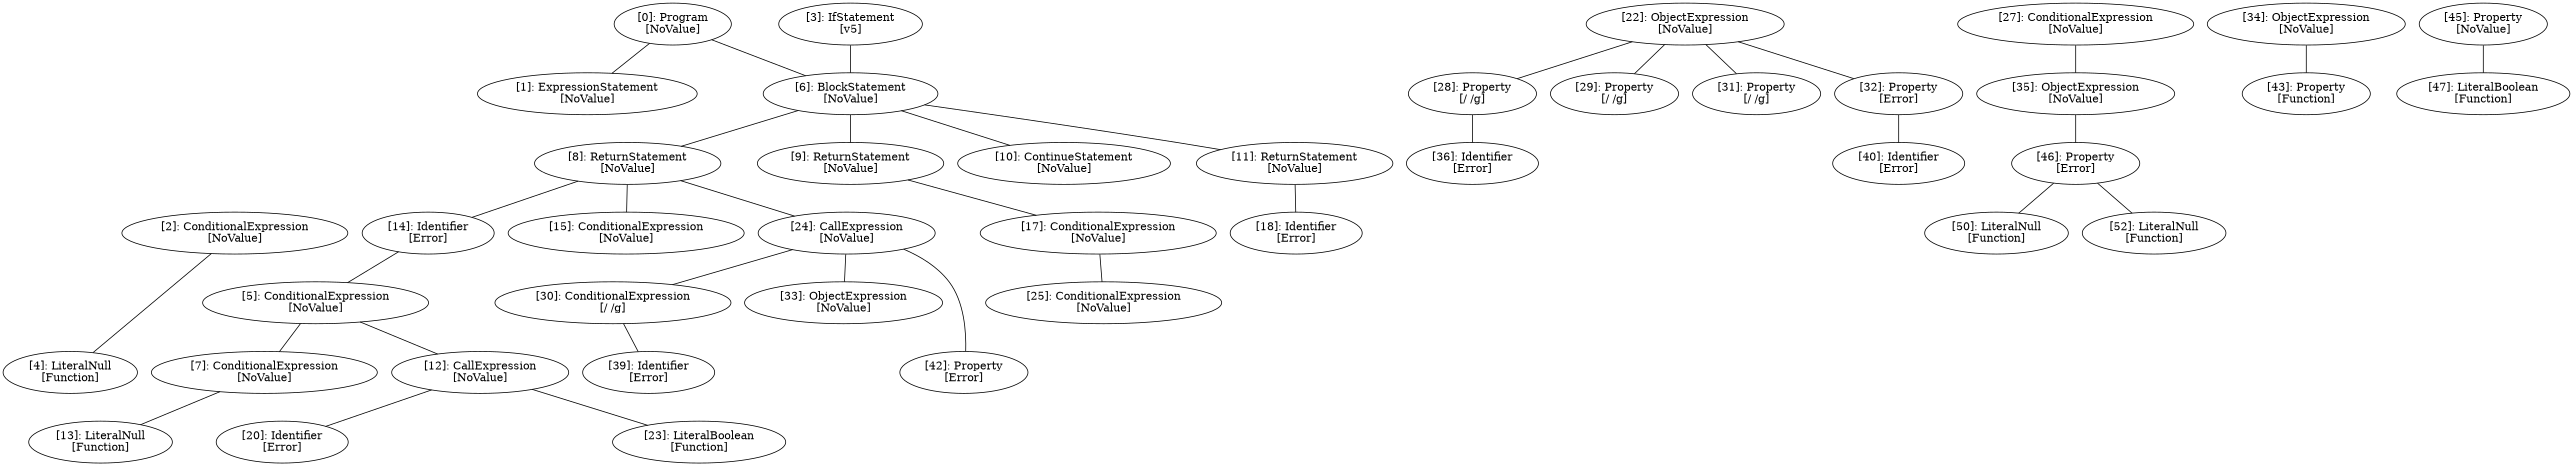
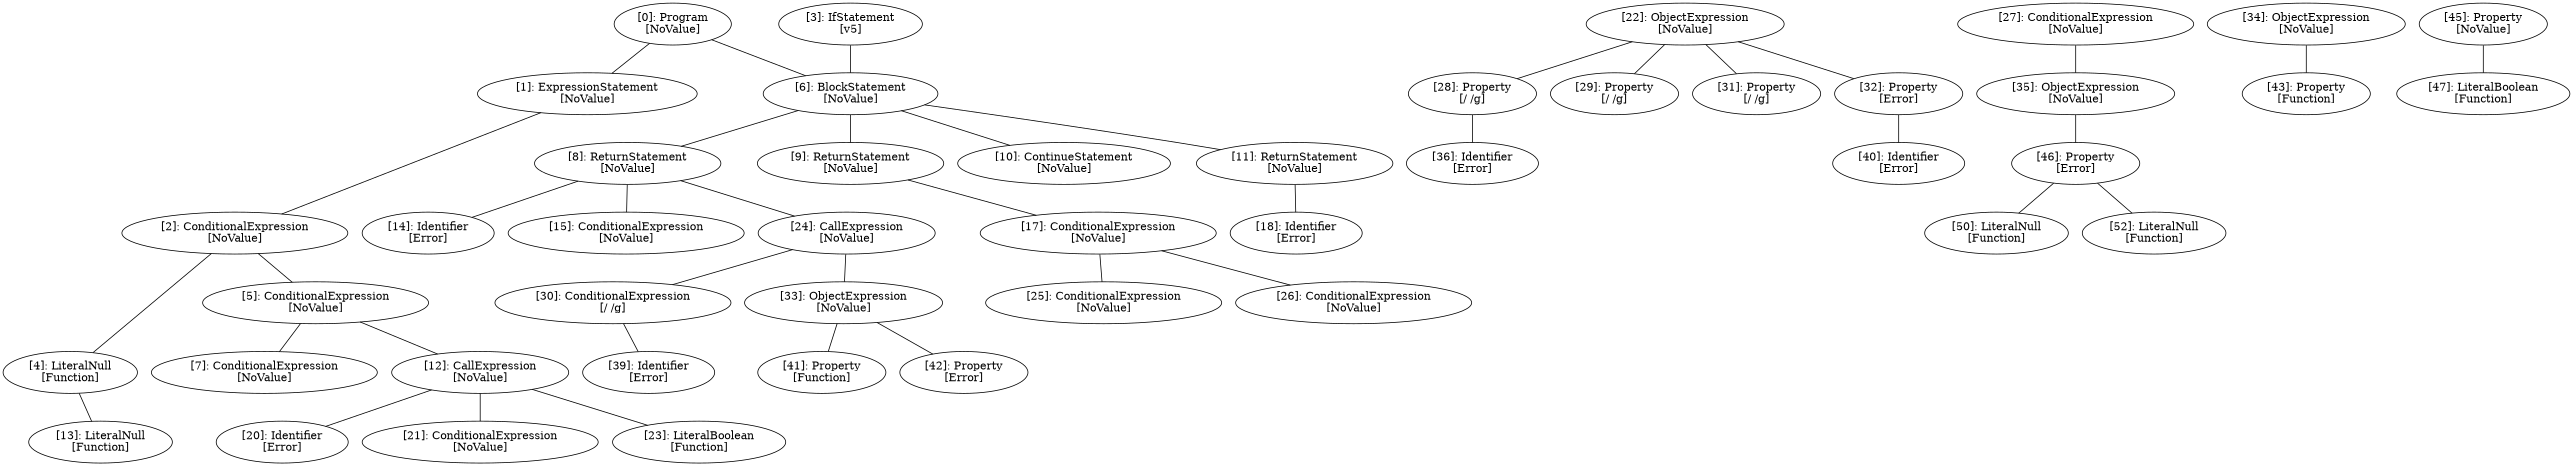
edge "[1]: ExpressionStatement [NoValue]" -- "[2]: ConditionalExpression [NoValue]": added
edge "[14]: Identifier [Error]" -- "[5]: ConditionalExpression [NoValue]": now "[2]: ConditionalExpression [NoValue]" -- "[5]: ConditionalExpression [NoValue]"
edge "[24]: CallExpression [NoValue]" -- "[42]: Property [Error]": now "[33]: ObjectExpression [NoValue]" -- "[42]: Property [Error]"
node "[26]: ConditionalExpression [NoValue]": added
node "[41]: Property [Function]": added
edge "[7]: ConditionalExpression [NoValue]" -- "[13]: LiteralNull [Function]": now "[4]: LiteralNull [Function]" -- "[13]: LiteralNull [Function]"
node "[21]: ConditionalExpression [NoValue]": added
